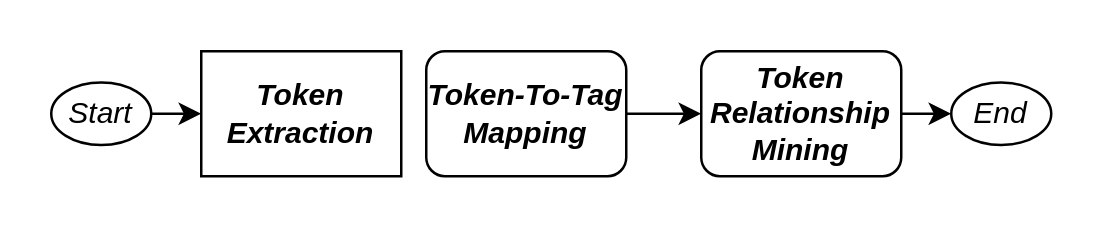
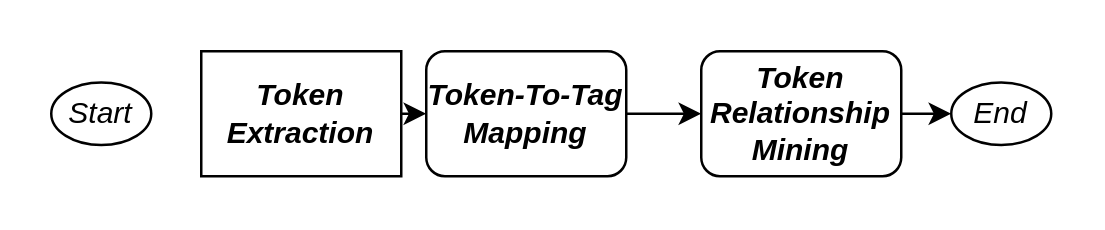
edge "Start" -> "Token Extraction": removed
edge "Token Extraction" -> "Token-To-Tag Mapping": added
